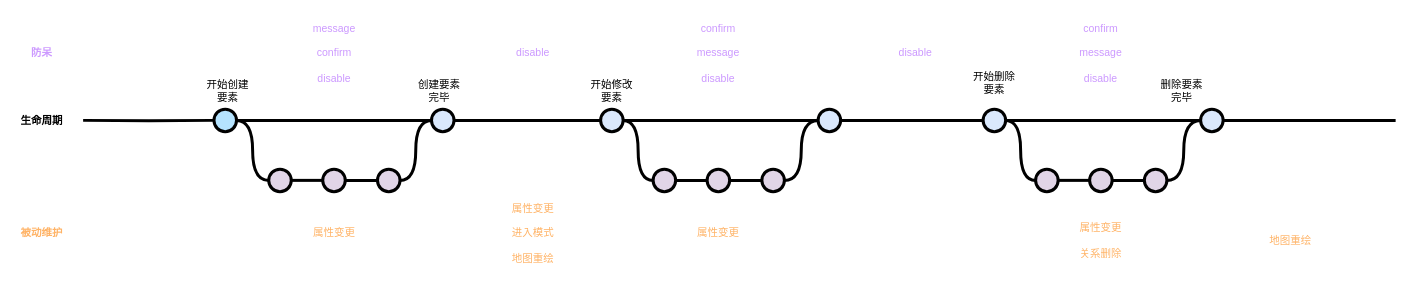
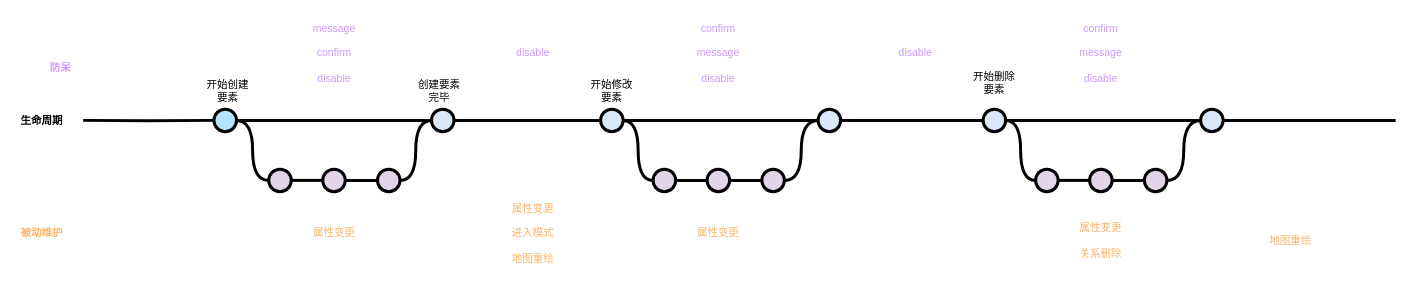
node "防呆": moved (42, 53) -> (60, 68)
node "删除要素完毕": removed
